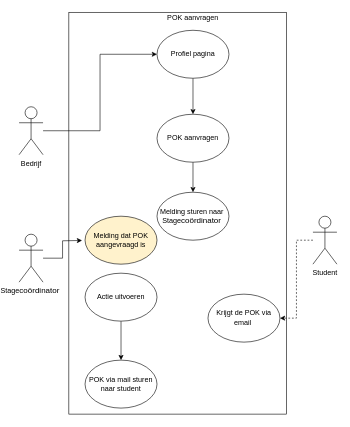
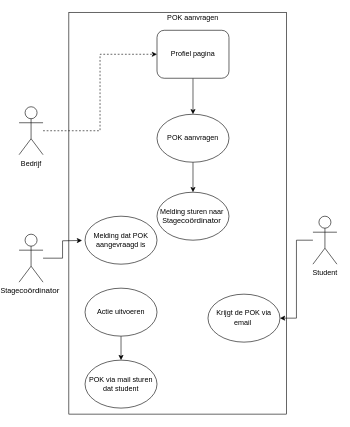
node "Profiel pagina": shape ellipse -> rounded rectangle
edge "Bedrijf" -> "Profiel pagina": style solid -> dashed
node "Melding dat POK aangevraagd is": fillcolor #fff2cc -> #ffffff
edge "Student" -> "Krijgt de POK via email": style dashed -> solid
node "Actie uitvoeren": moved (121, 297) -> (121, 312)
node "POK via mail sturen naar student": label "POK via mail sturen naar student" -> "POK via mail sturen dat student"
